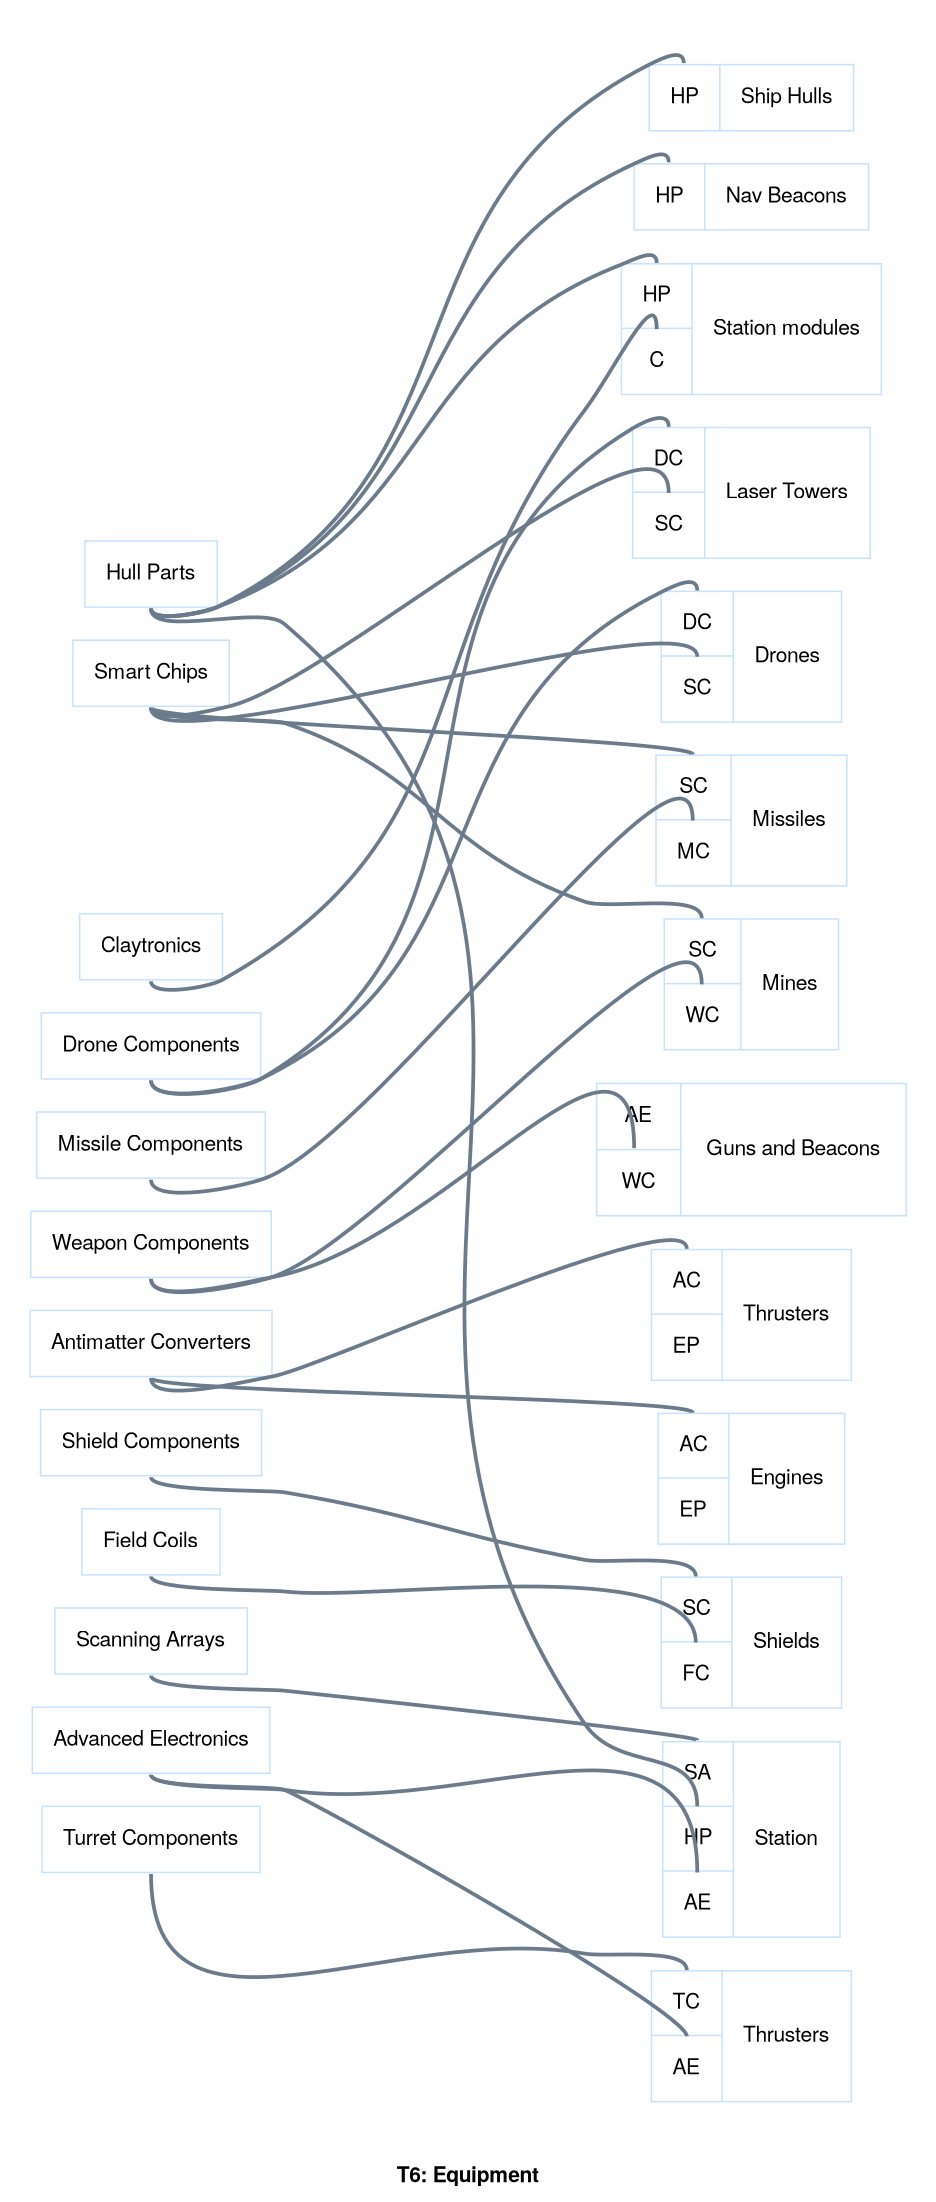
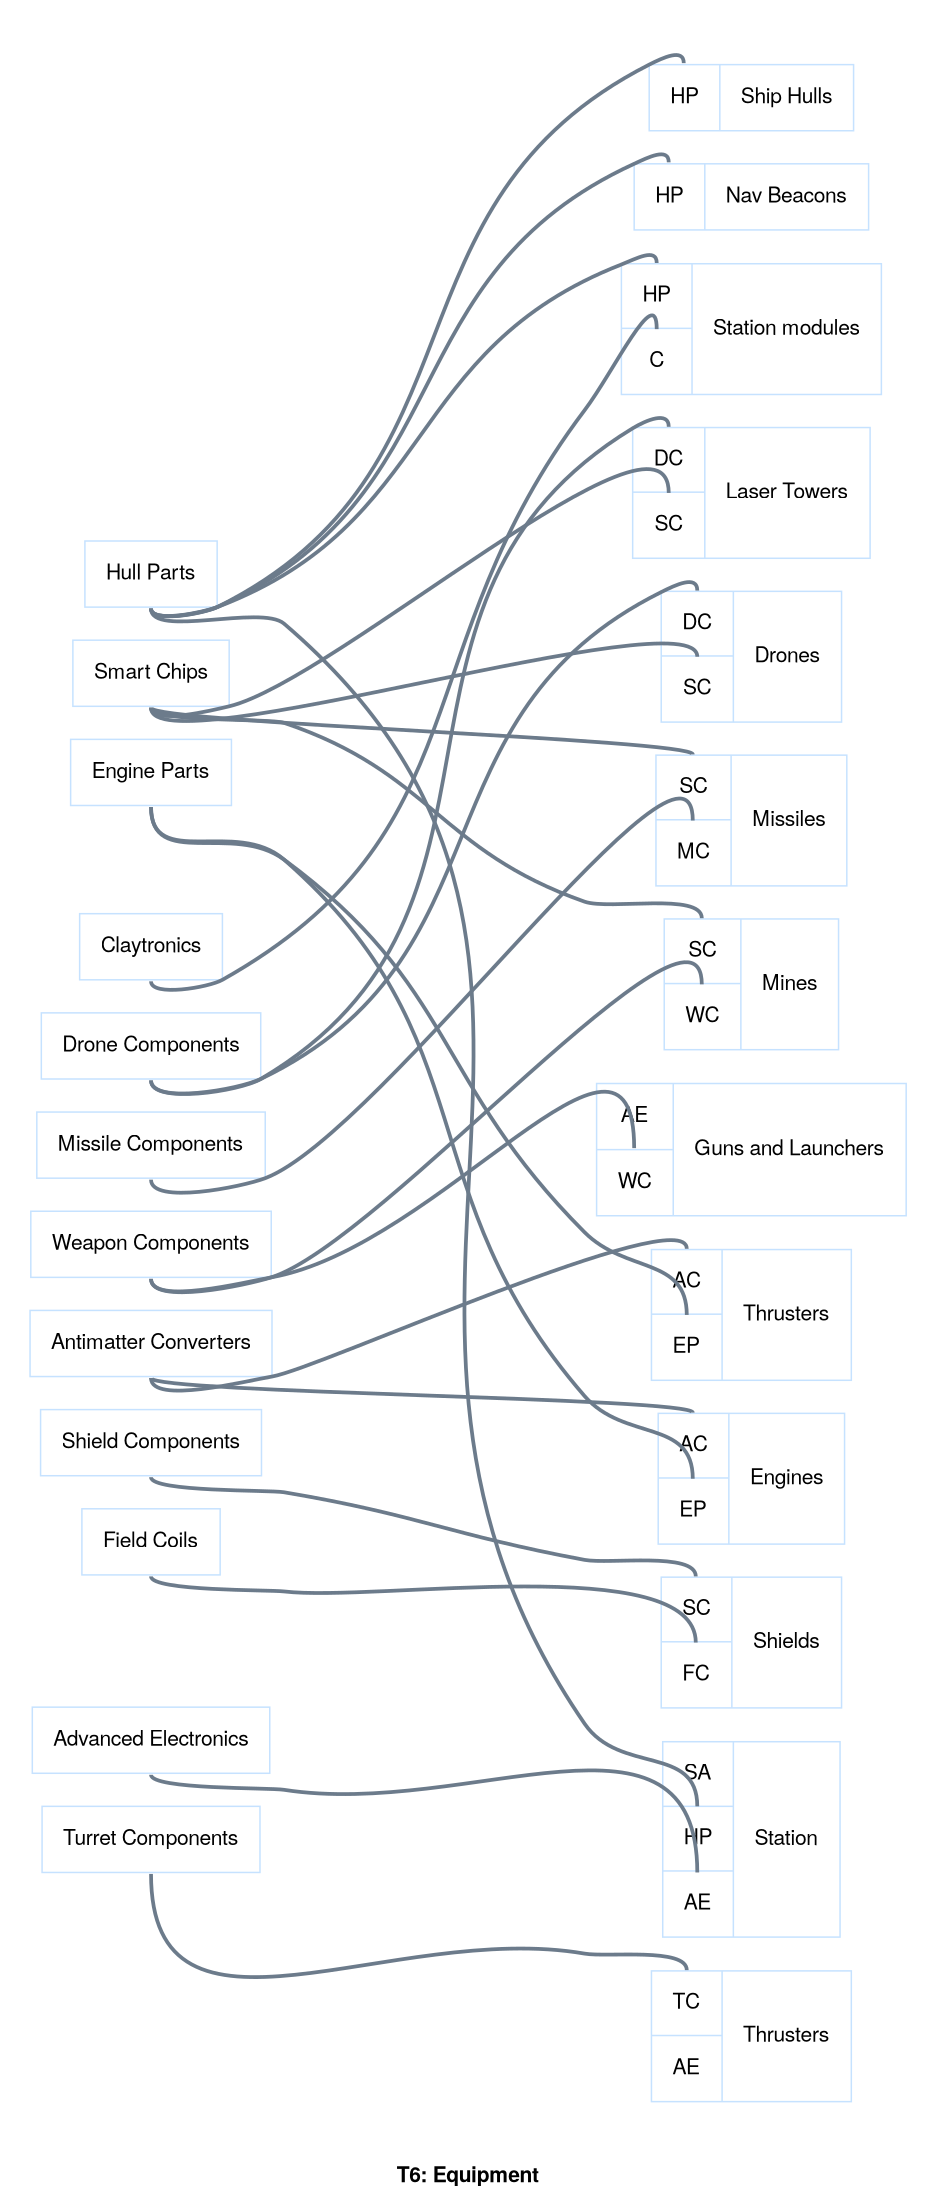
node "Engine Parts": added
node "AE": text "Guns and Beacons" -> "Guns and Launchers"
node "Scanning Arrays": removed
edge "Advanced Electronics" -- "TC": removed
